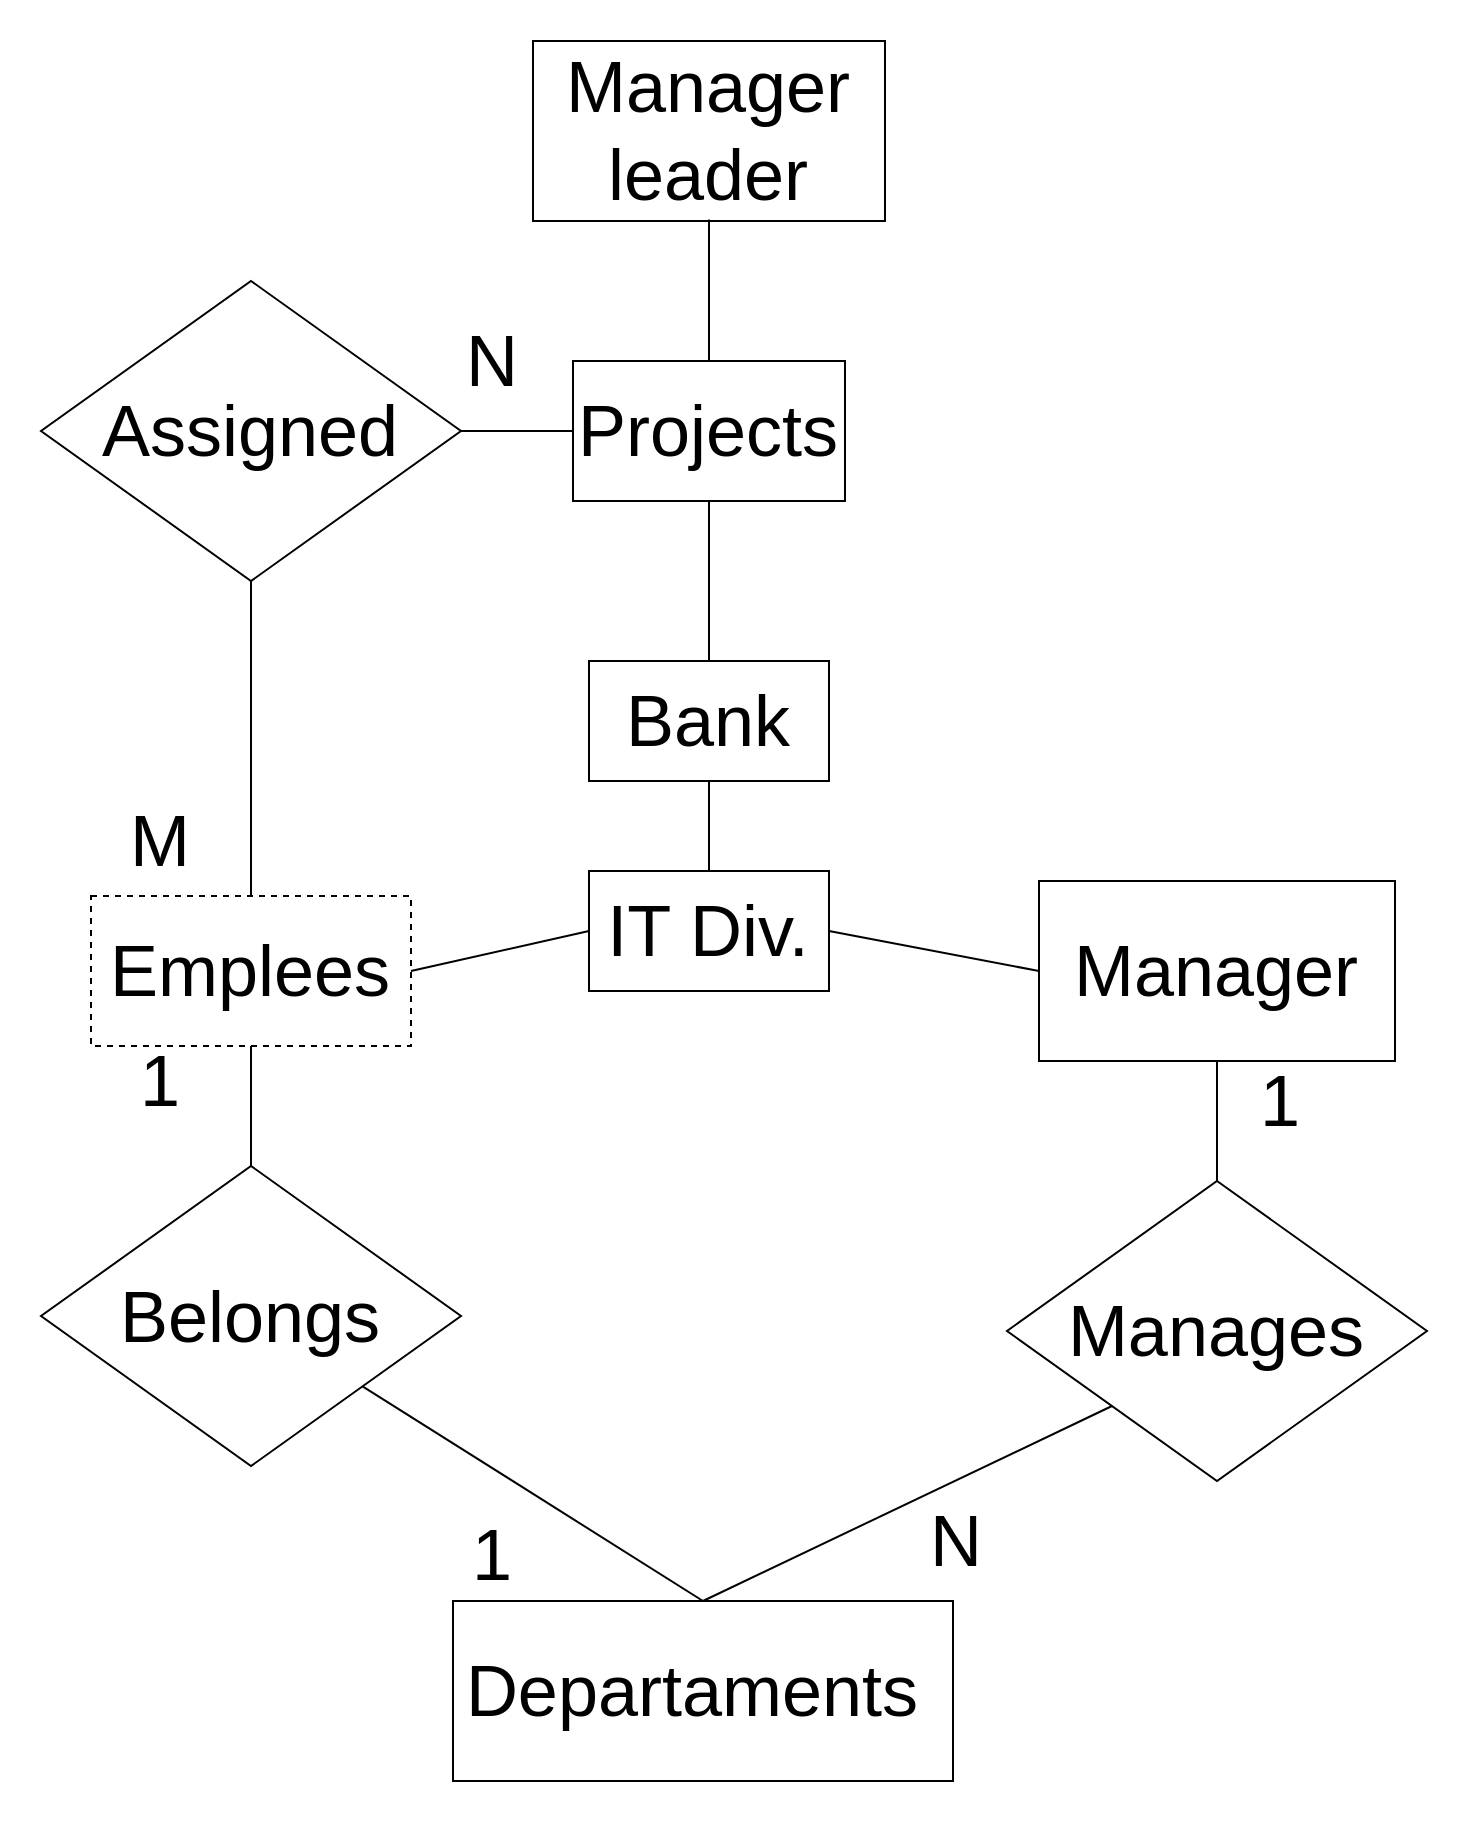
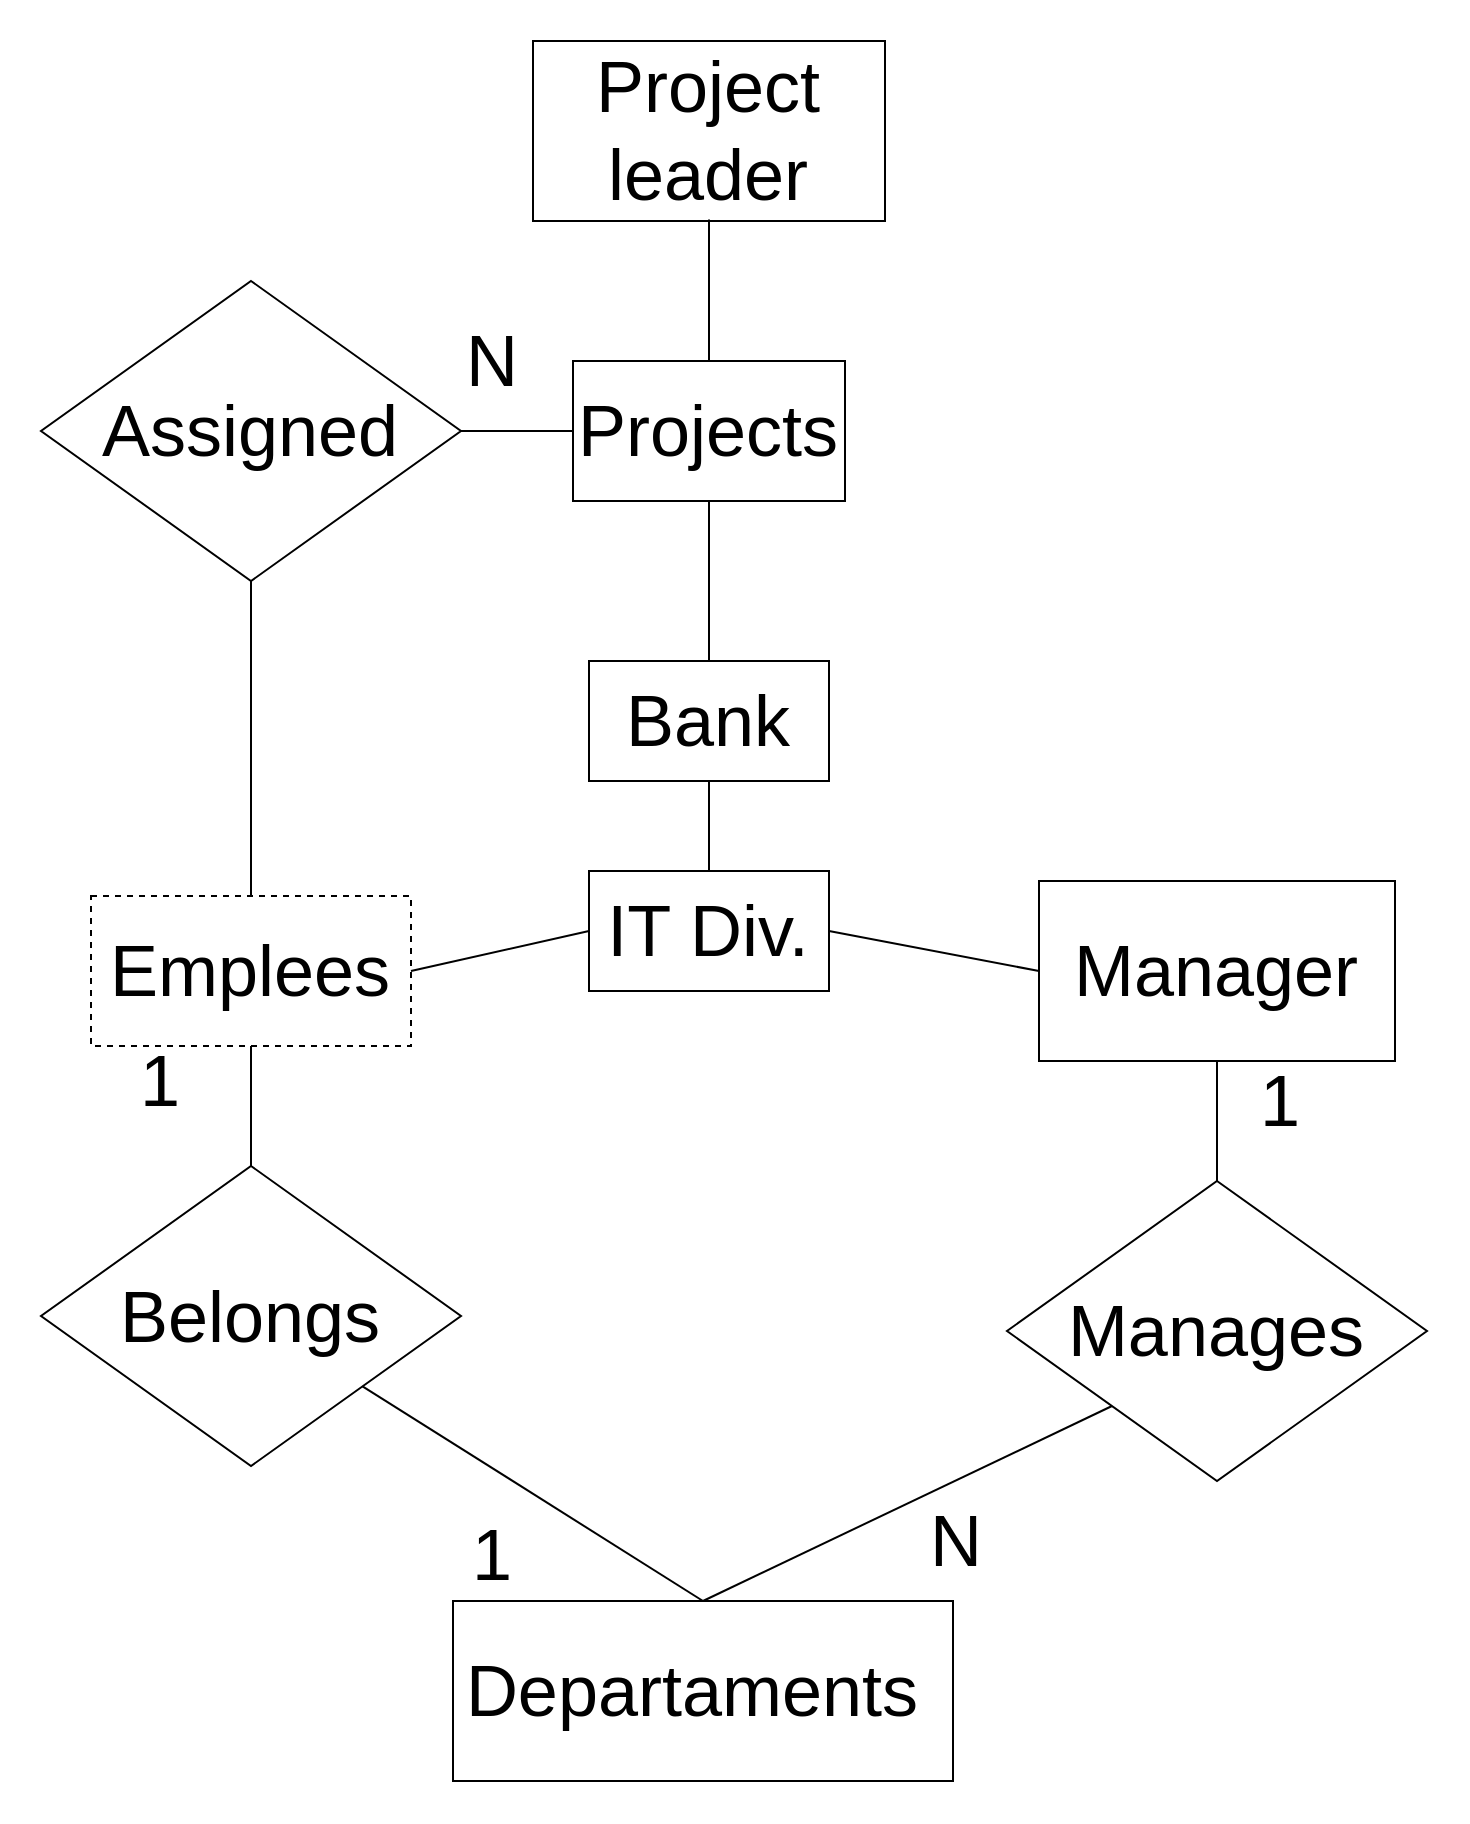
node "Manager leader": label "Manager leader" -> "Project leader"
node "M": removed
